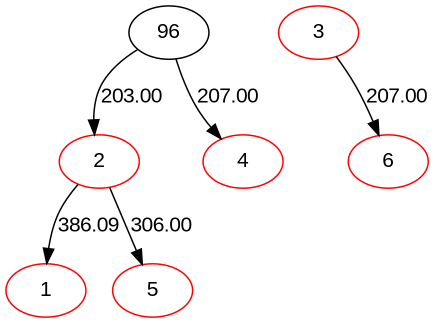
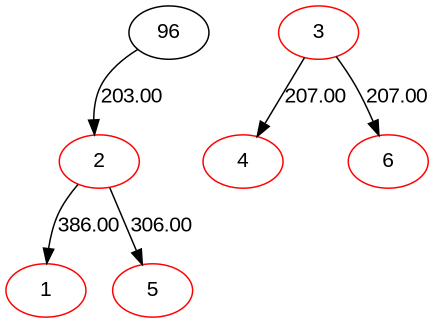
edge "96" -> "4": now "3" -> "4"
edge "2" -> "1": label "386.09" -> "386.00"
